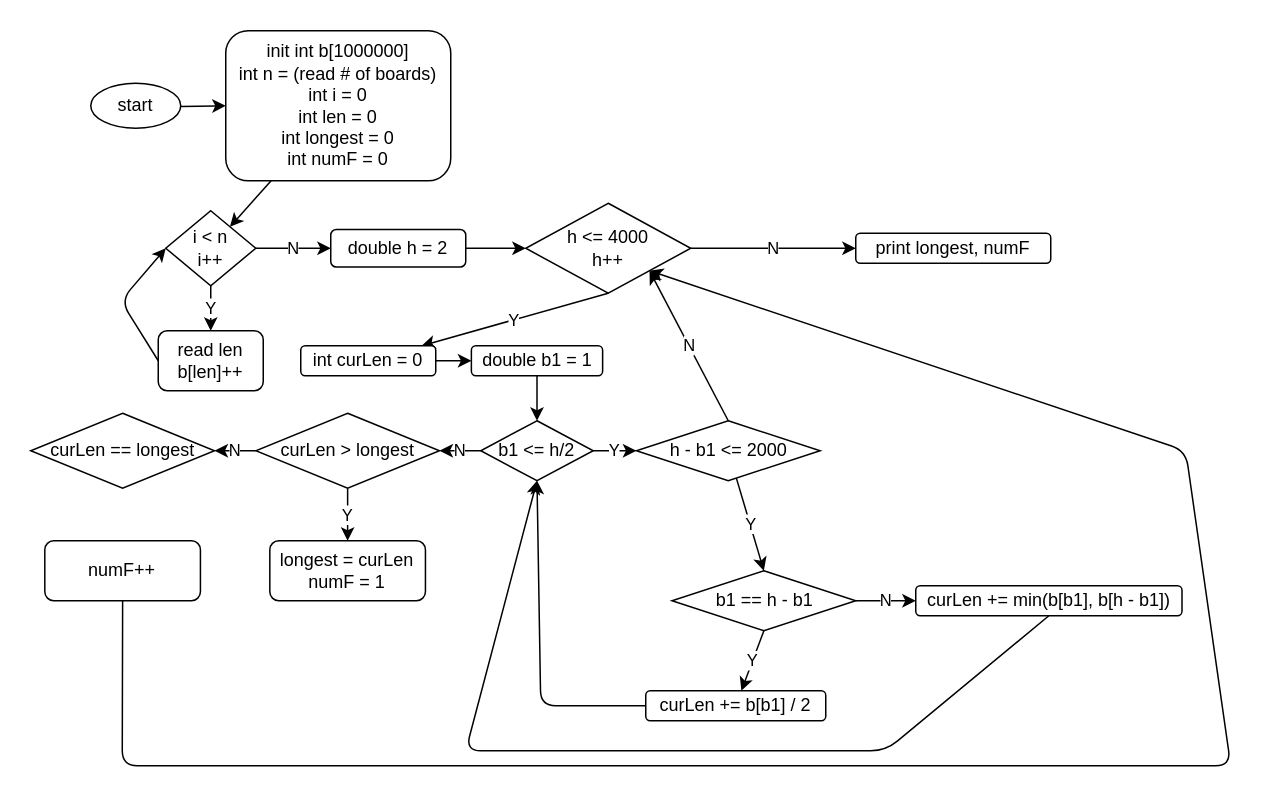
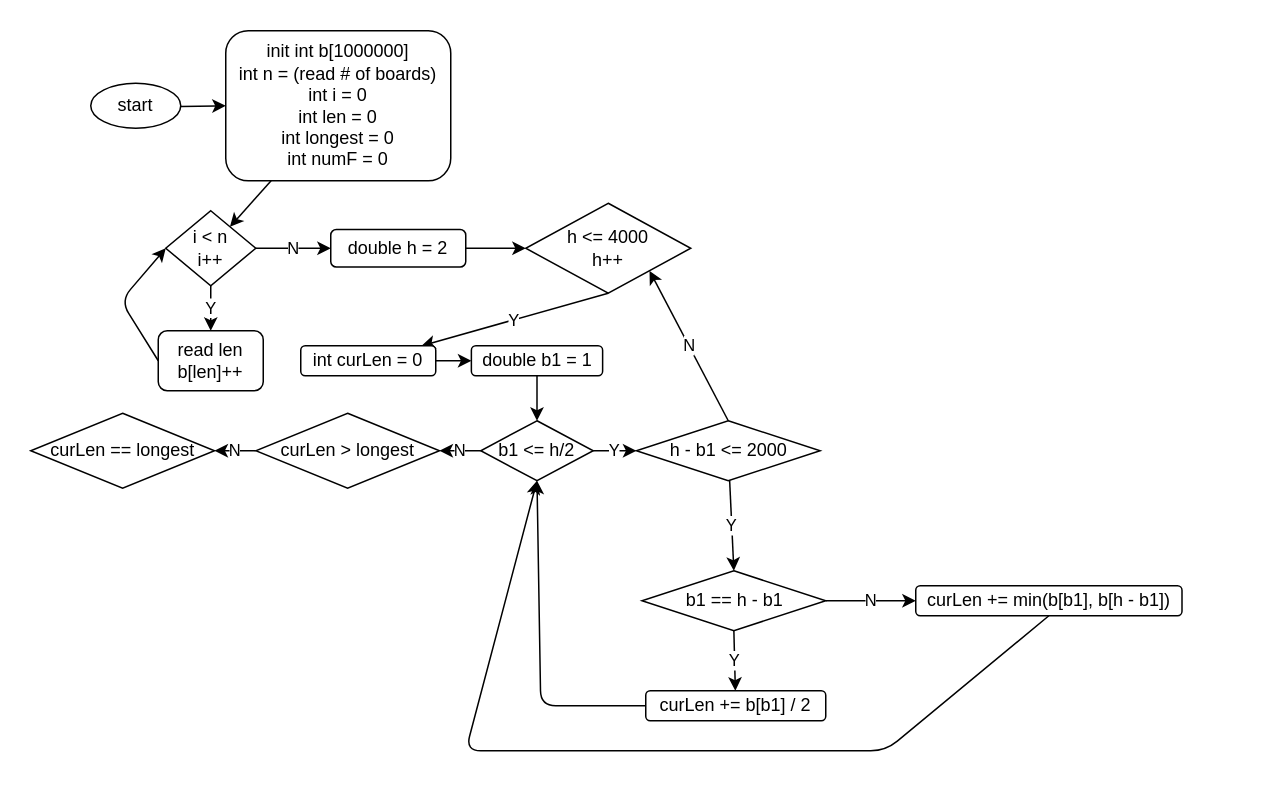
edge "h <= 4000 h++" -> "print longest, numF": removed, label "N"
node "print longest, numF": removed
edge "curLen > longest" -> "longest = curLen numF = 1": removed, label "Y"
node "numF++": removed
node "longest = curLen numF = 1": removed
node "b1 == h - b1": moved (764, 601) -> (734, 601)
edge "numF++" -> "h <= 4000 h++": removed
